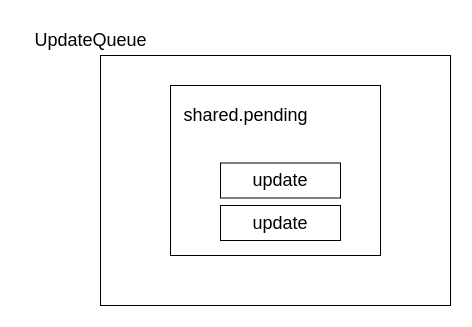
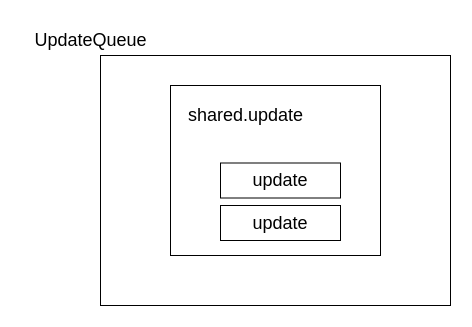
node "shared.pending": label "shared.pending" -> "shared.update"
